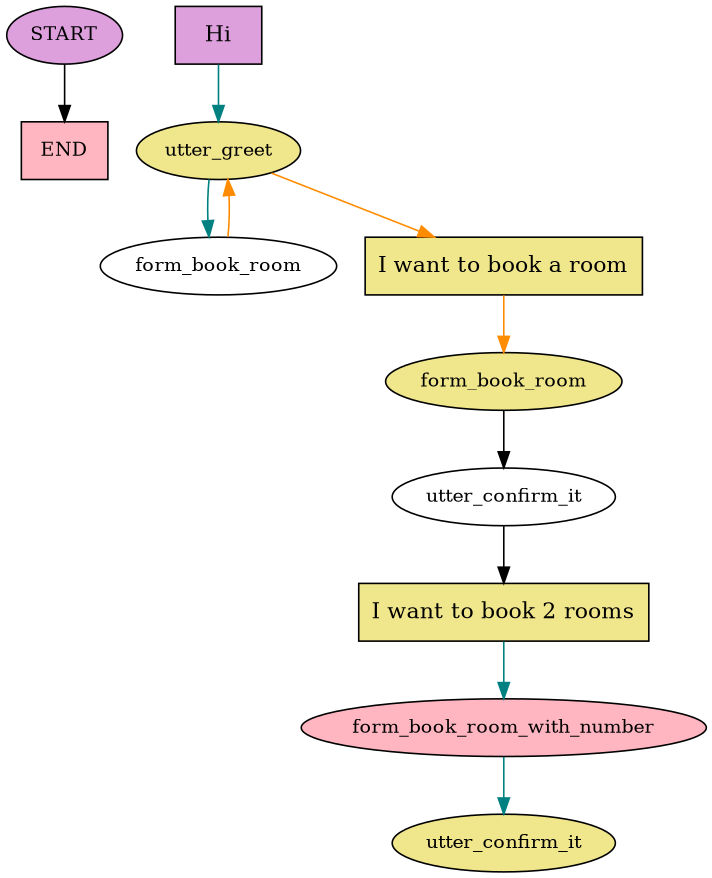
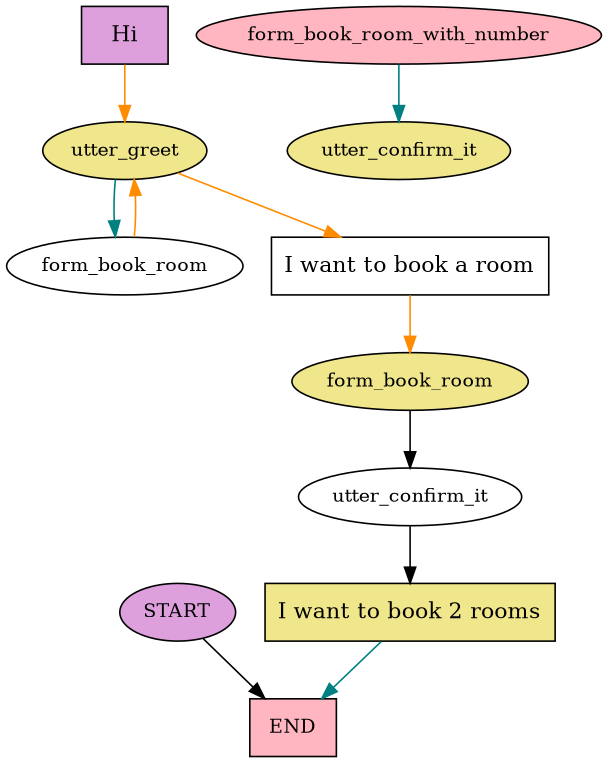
edge "Hi" -> "utter_greet": color teal -> darkorange
node "I want to book a room": fillcolor khaki -> white
edge "I want to book 2 rooms" -> "form_book_room_with_number": now "I want to book 2 rooms" -> "END"
